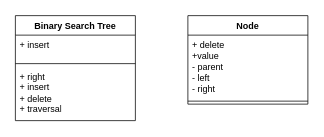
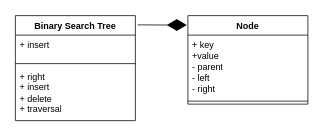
edge "Binary Search Tree" -> "Node": added
node "+ delete +value - parent - left - right": label "+ delete +value - parent - left - right" -> "+ key +value - parent - left - right"
